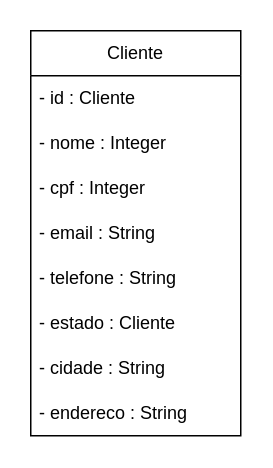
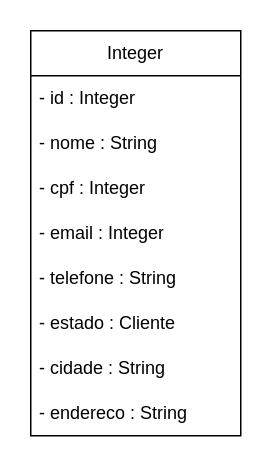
node "Cliente": label "Cliente" -> "Integer"
node "- id : Cliente": label "- id : Cliente" -> "- id : Integer"
node "- nome : Integer": label "- nome : Integer" -> "- nome : String"
node "- email : String": label "- email : String" -> "- email : Integer"
